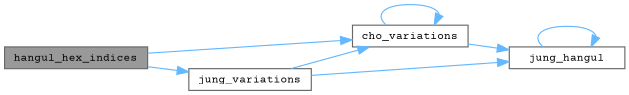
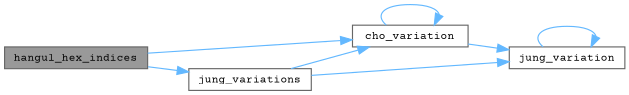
node "cho_variations": label "cho_variations" -> "cho_variation"
node "jung_hangul": label "jung_hangul" -> "jung_variation"
